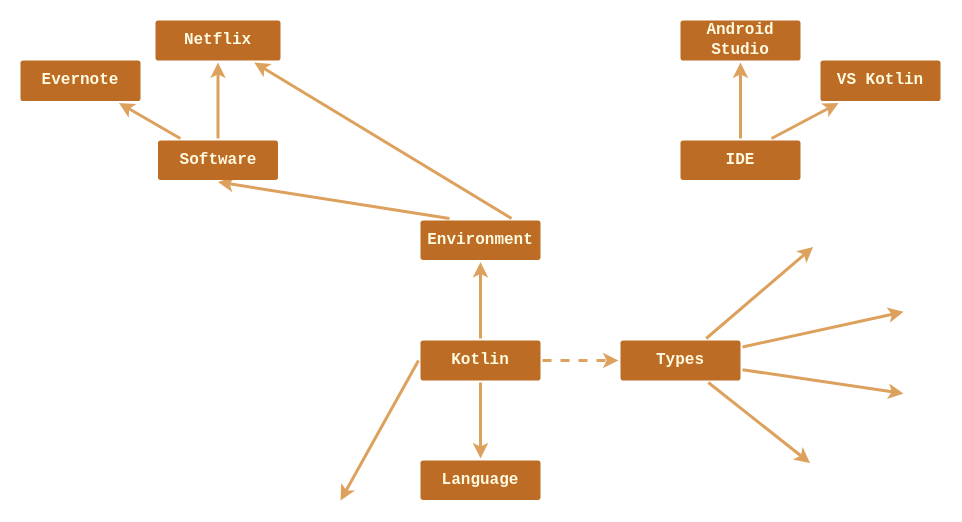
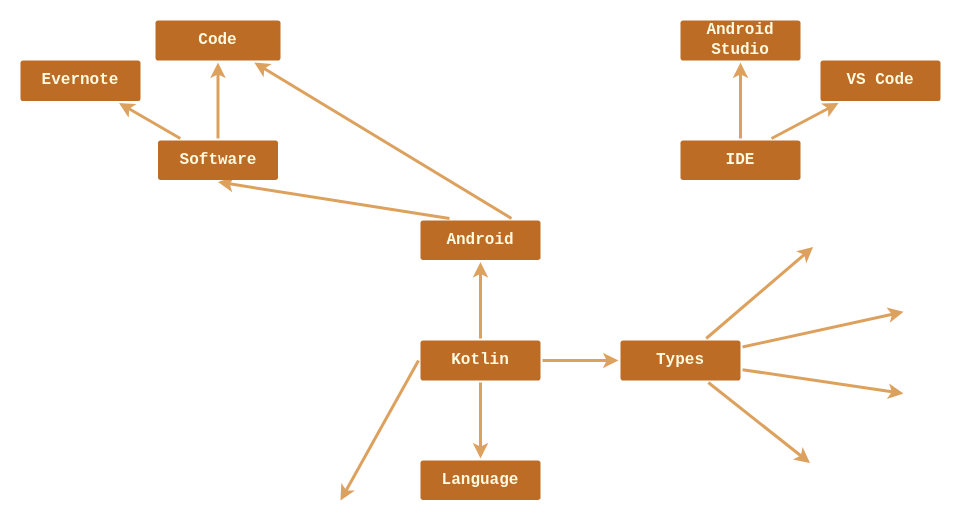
node "Netflix": label "Netflix" -> "Code"
node "VS Kotlin": label "VS Kotlin" -> "VS Code"
node "Environment": label "Environment" -> "Android"
edge "Kotlin" -> "Types": style dashed -> solid
